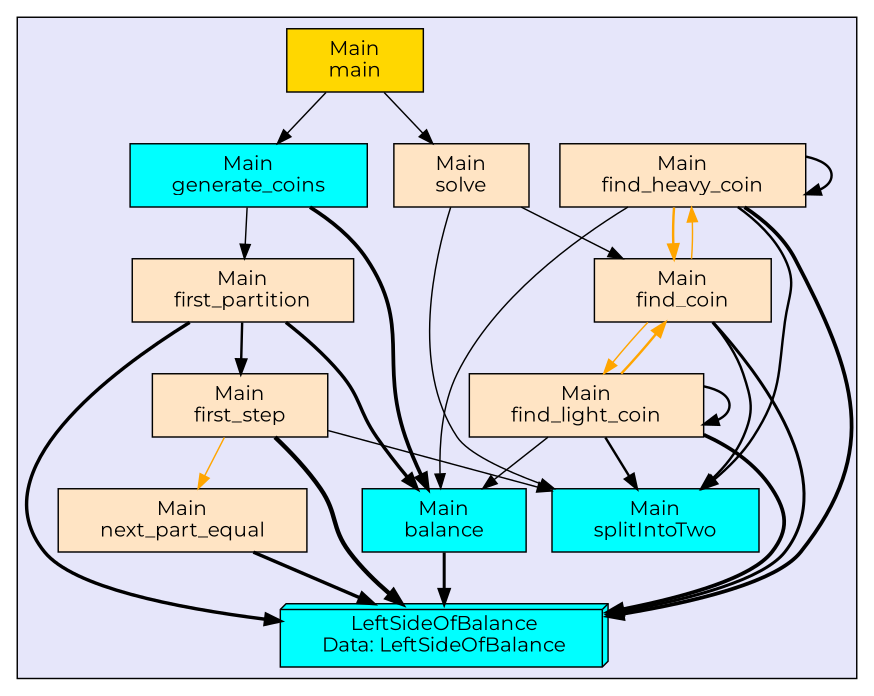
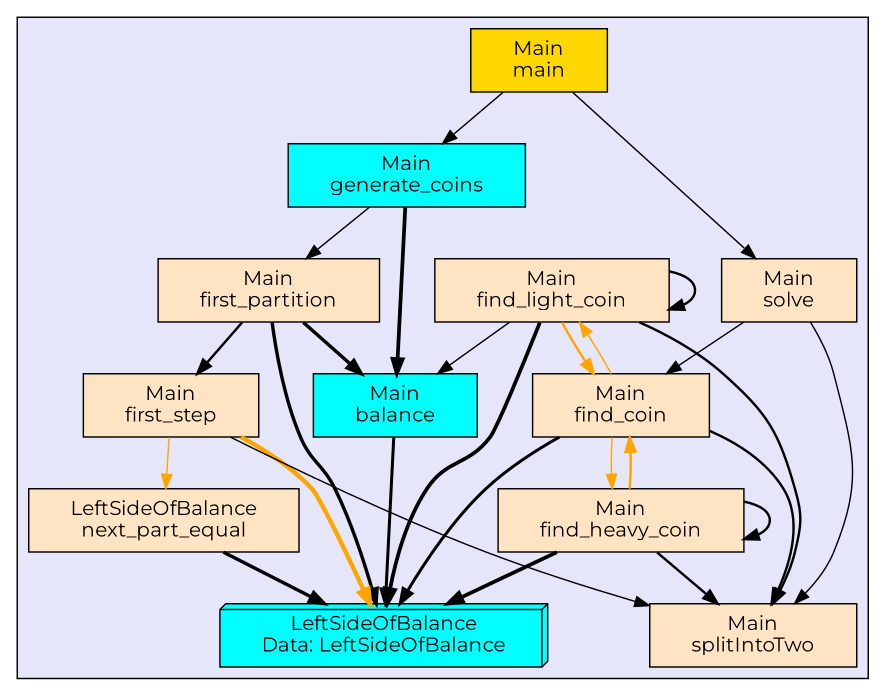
edge "Main find_heavy_coin" -> "Main balance": removed
edge "Main first_step" -> "LeftSideOfBalance Data: LeftSideOfBalance": color black -> orange
node "Main next_part_equal": label "Main next_part_equal" -> "LeftSideOfBalance next_part_equal"
node "Main splitIntoTwo": fillcolor cyan -> bisque
